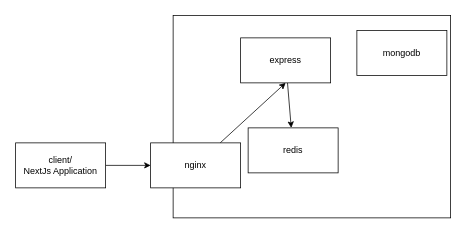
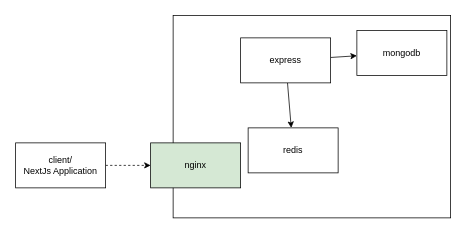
edge "express" -> "mongodb": added
edge "nginx" -> "express": removed
edge "client/ NextJs Application" -> "nginx": style solid -> dashed
node "nginx": fillcolor #ffffff -> #d5e8d4
